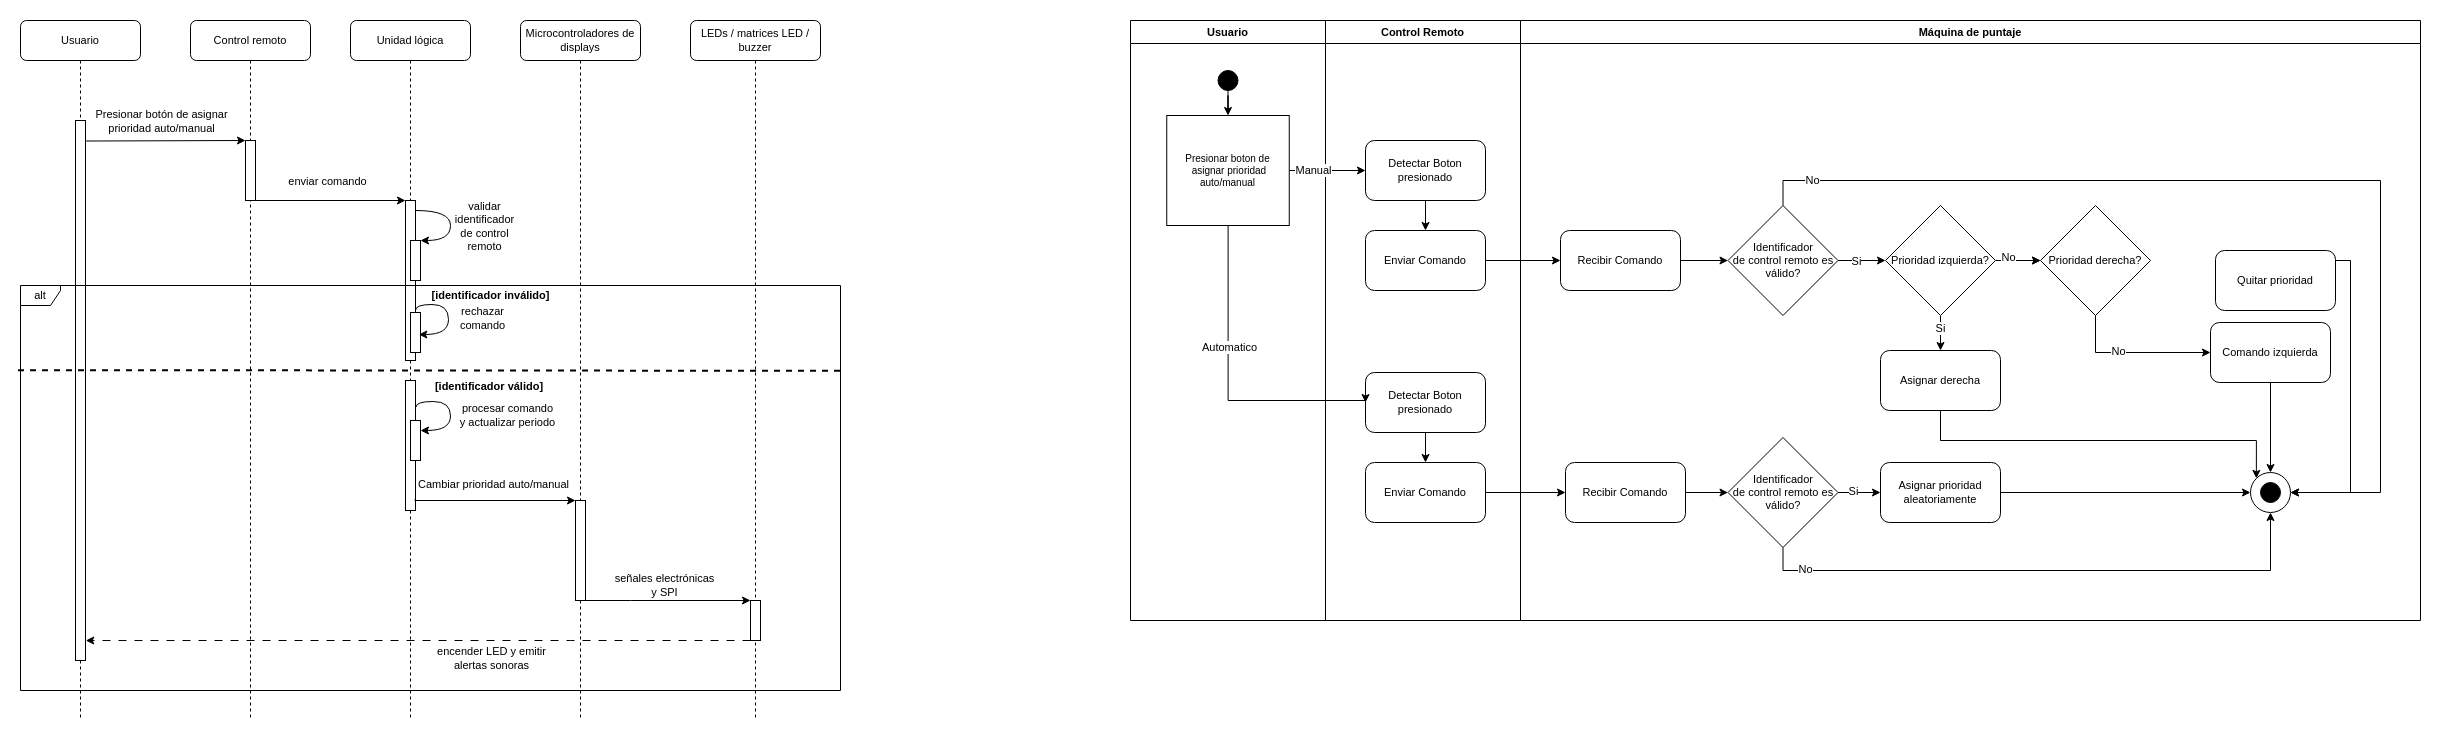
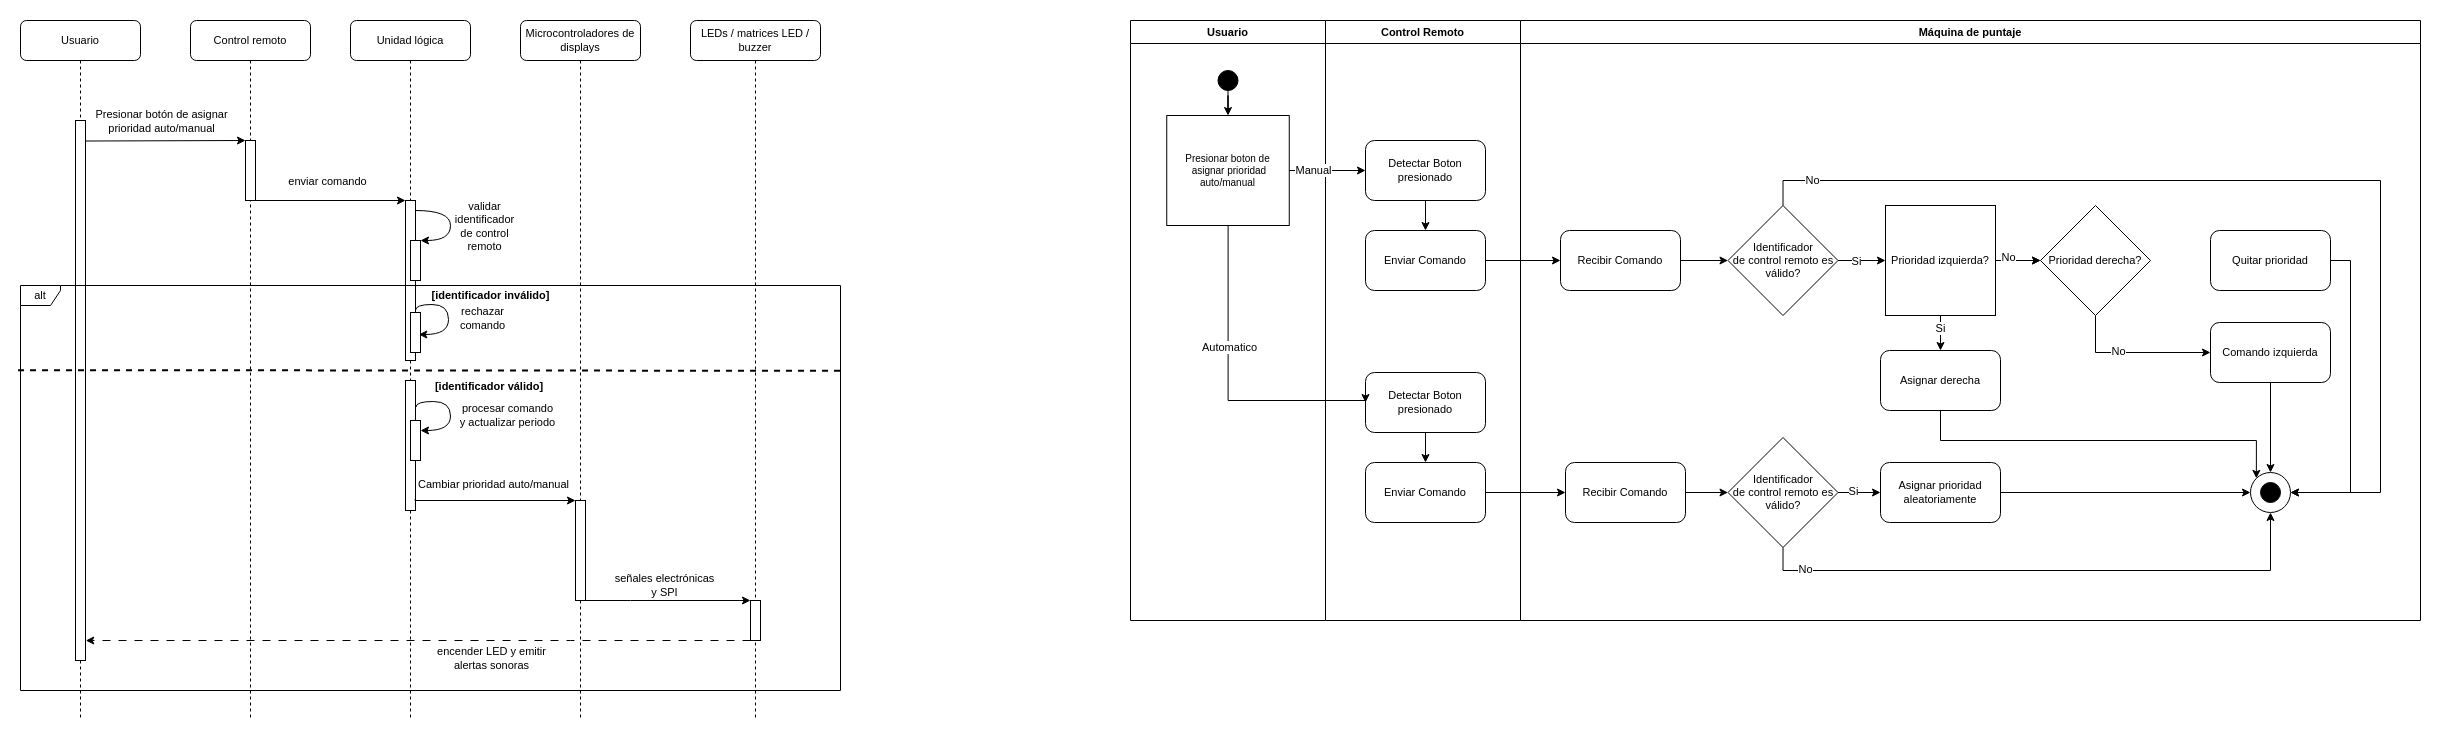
node "Prioridad izquierda?": shape diamond -> rectangle
node "Quitar prioridad": moved (2276, 281) -> (2271, 261)
